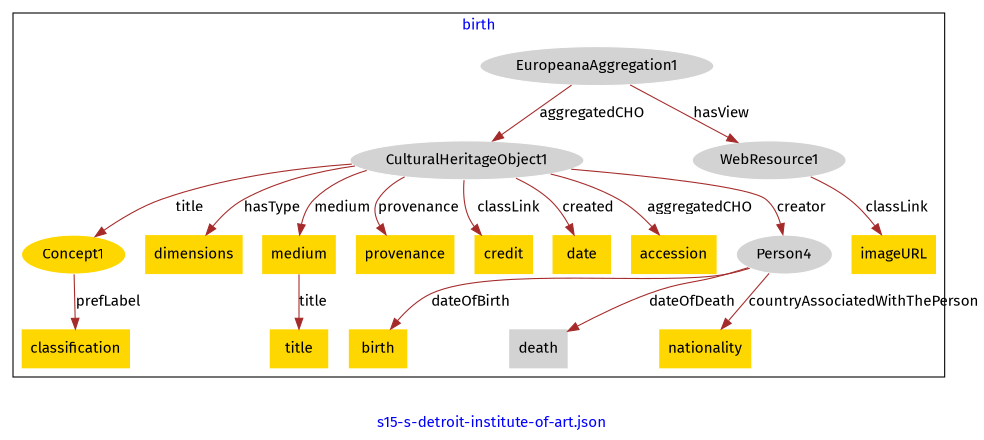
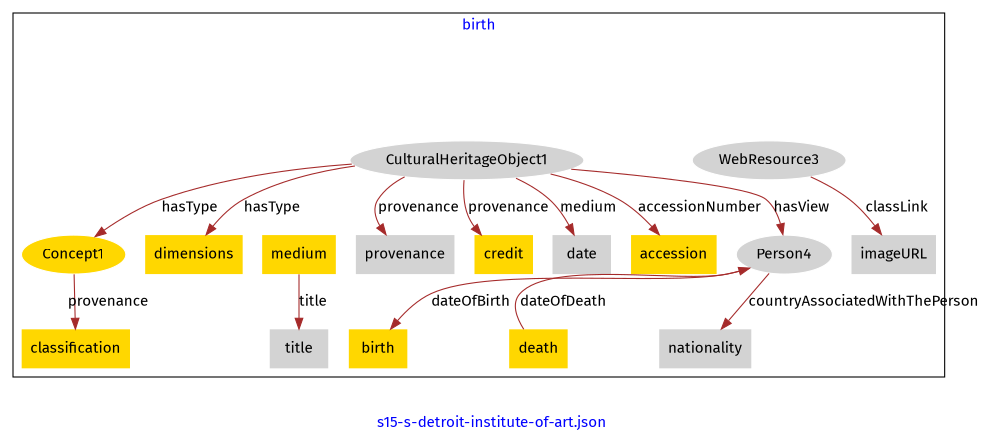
node "EuropeanaAggregation1": removed
node "WebResource1": label "WebResource1" -> "WebResource3"
edge "CulturalHeritageObject1" -> "medium": removed, label "medium"
edge "CulturalHeritageObject1" -> "Concept1": label "title" -> "hasType"
edge "CulturalHeritageObject1" -> "credit": label "classLink" -> "provenance"
edge "CulturalHeritageObject1" -> "date": label "created" -> "medium"
edge "CulturalHeritageObject1" -> "accession": label "aggregatedCHO" -> "accessionNumber"
edge "CulturalHeritageObject1" -> "Person4": label "creator" -> "hasView"
node "provenance": fillcolor gold -> lightgray
node "date": fillcolor gold -> lightgray
node "imageURL": fillcolor gold -> lightgray
edge "Person4" -> "death": reversed
edge "Concept1" -> "classification": label "prefLabel" -> "provenance"
node "title": fillcolor gold -> lightgray
node "death": fillcolor lightgray -> gold
node "nationality": fillcolor gold -> lightgray
